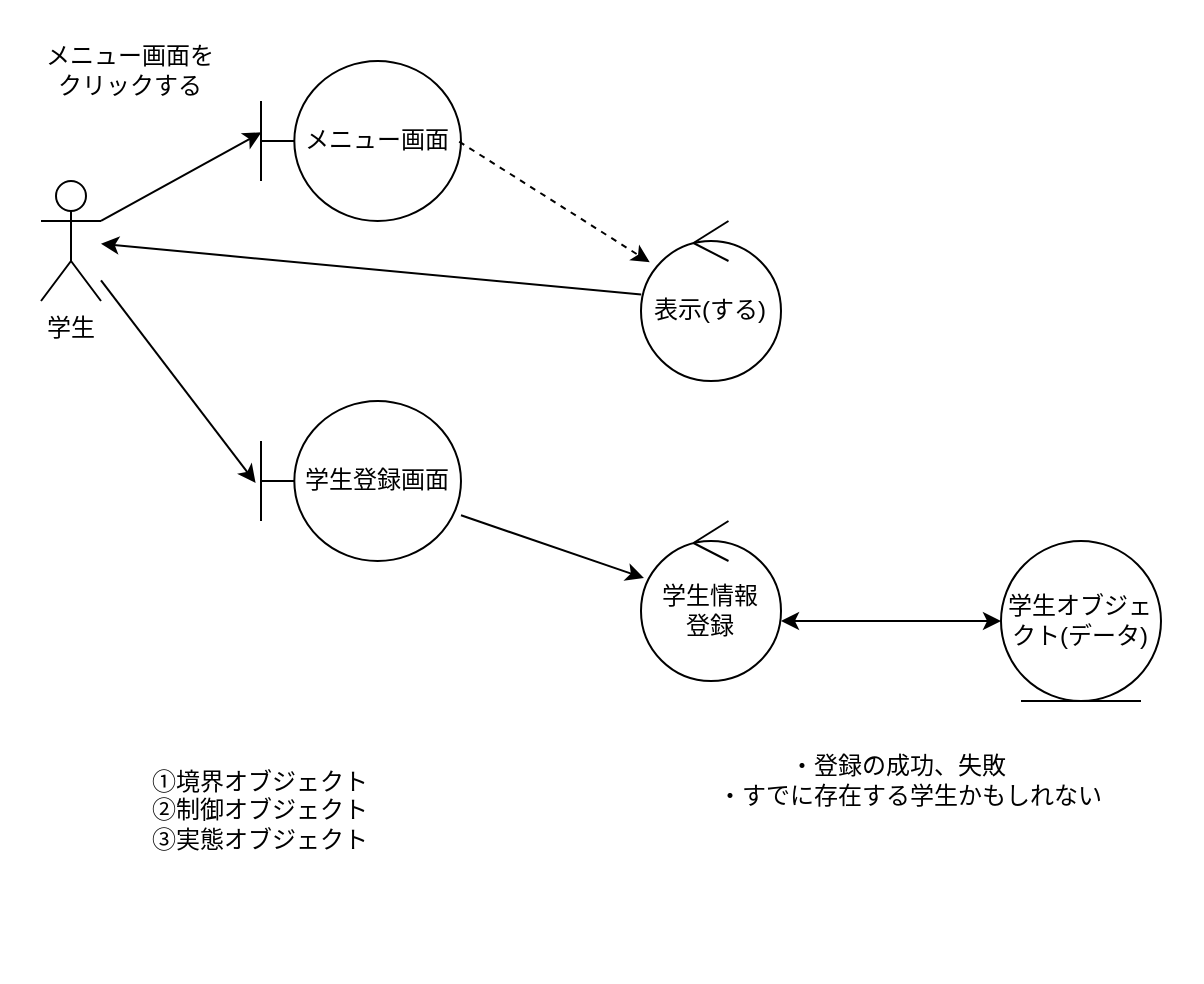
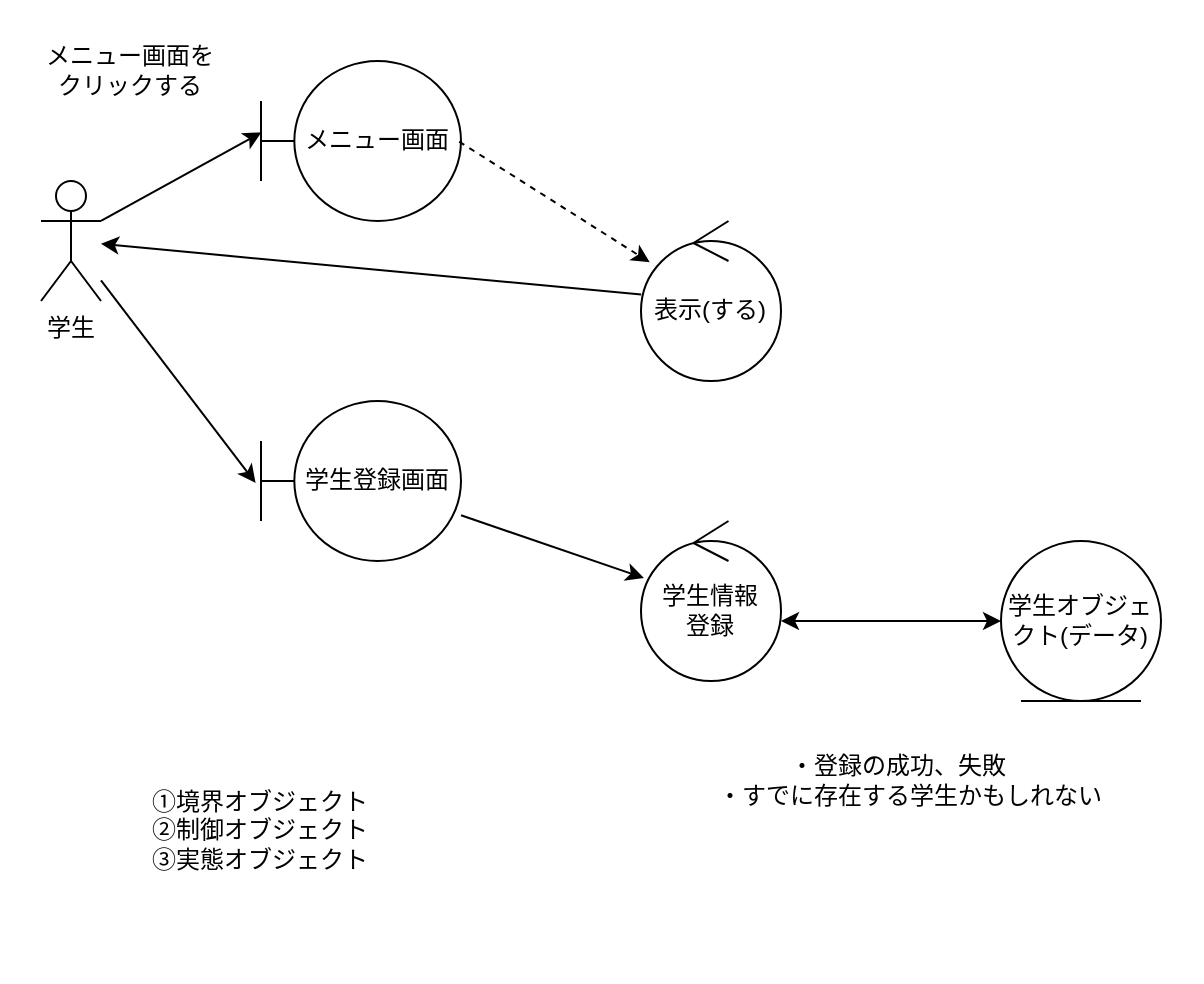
node "①境界オブジェクト ➁制御オブジェクト ③実態オブジェクト": moved (261, 811) -> (261, 831)
